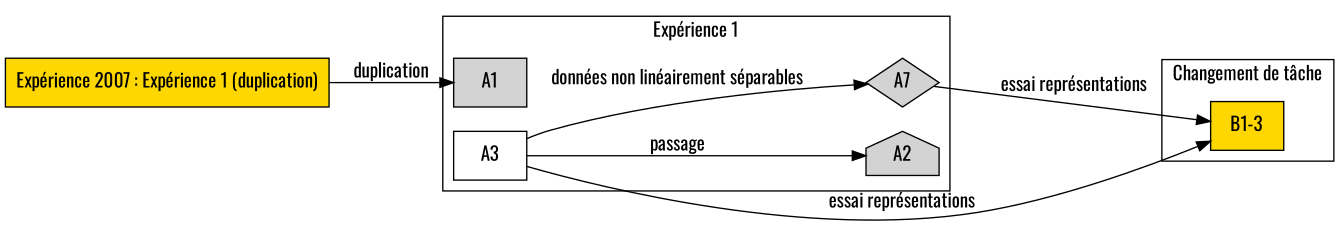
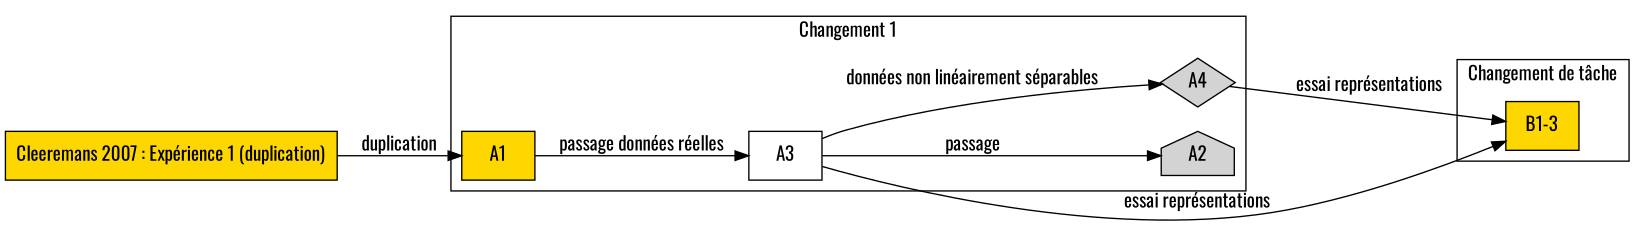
cluster "Expérience 1": label "Expérience 1" -> "Changement 1"
node "Expérience 2007 : Expérience 1 (duplication)": label "Expérience 2007 : Expérience 1 (duplication)" -> "Cleeremans 2007 : Expérience 1 (duplication)"
node "A1": fillcolor lightgrey -> gold
node "A7": label "A7" -> "A4"
edge "A1" -> "A3": added, label "passage données réelles"
